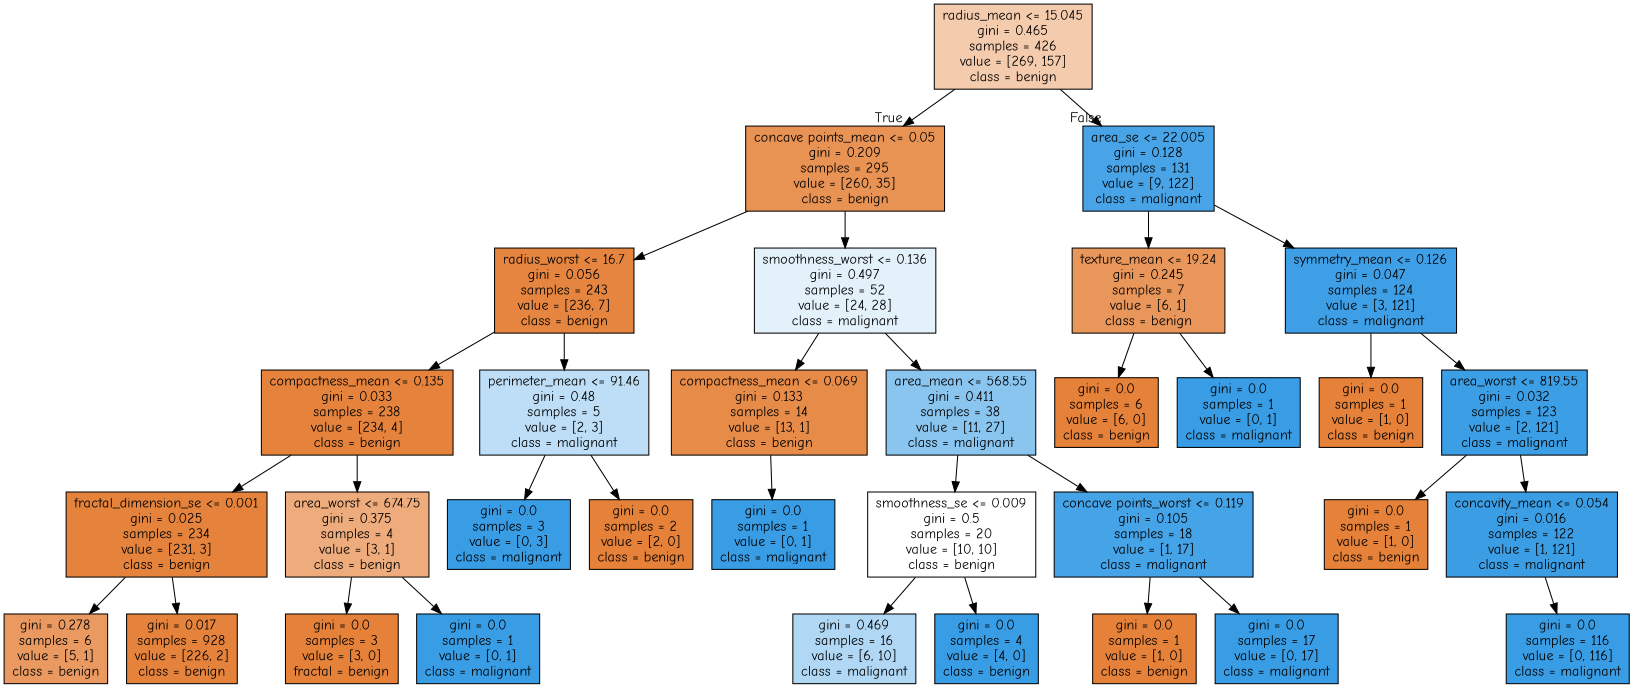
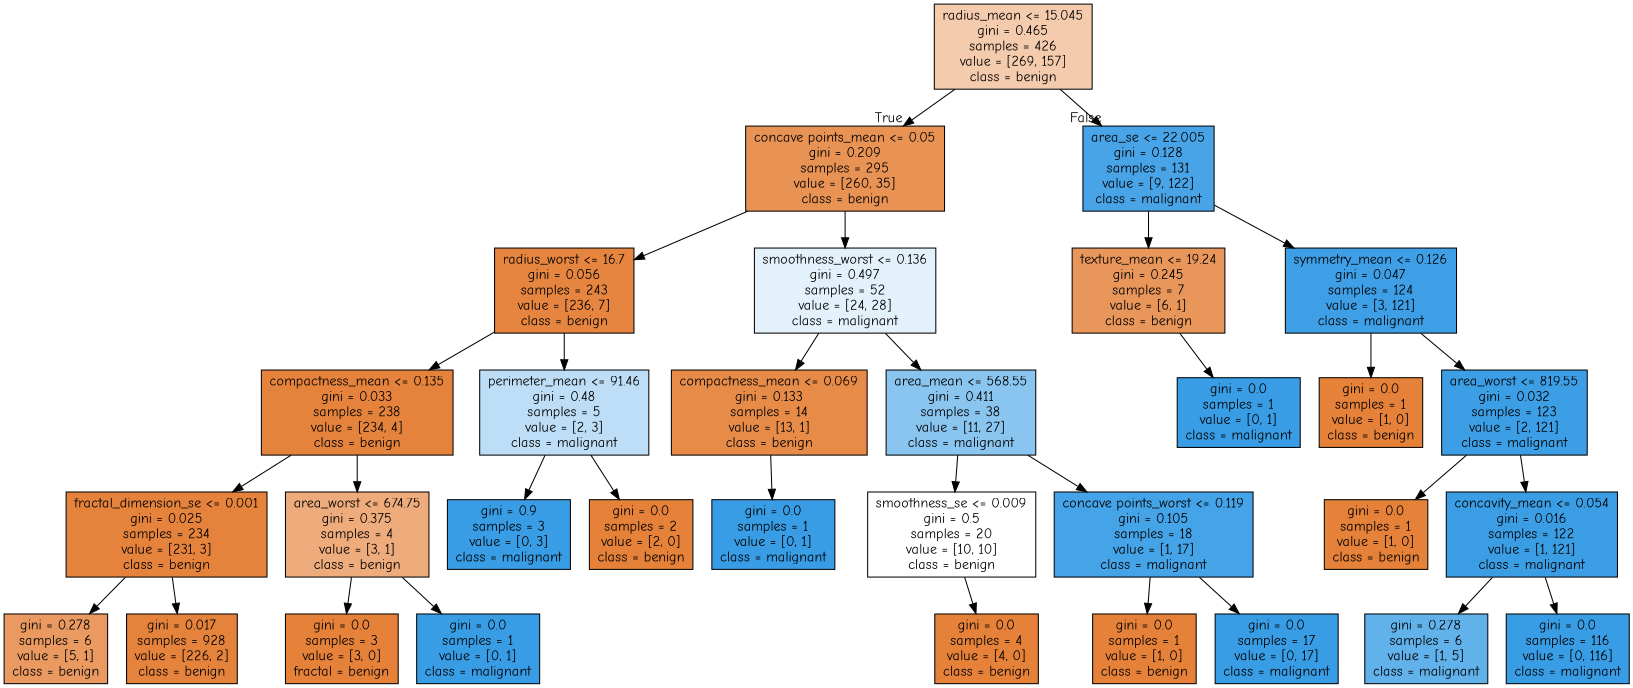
node "gini = 0.0 samples = 6 value = [6, 0] class = benign": removed
node "gini = 0.0 samples = 3 value = [0, 3] class = malignant": label "gini = 0.0 samples = 3 value = [0, 3] class = malignant" -> "gini = 0.9 samples = 3 value = [0, 3] class = malignant"
node "gini = 0.469 samples = 16 value = [6, 10] class = malignant": removed
node "gini = 0.0 samples = 4 value = [4, 0] class = benign": fillcolor #399de5 -> #e58139
node "gini = 0.278 samples = 6 value = [1, 5] class = malignant": added
